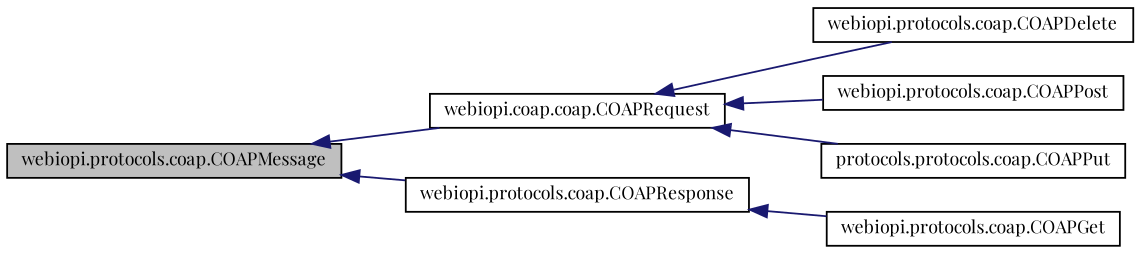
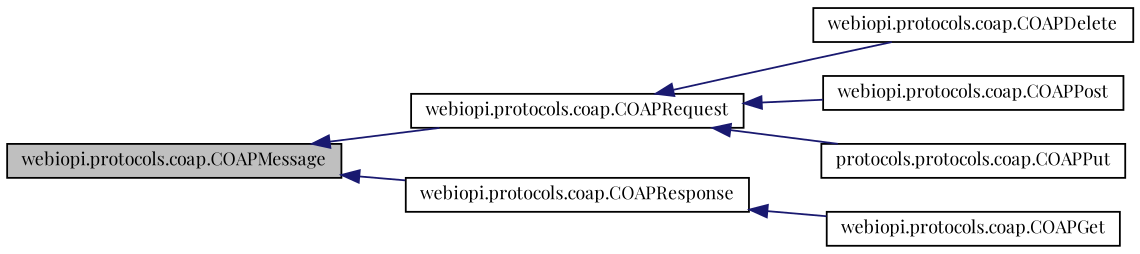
node "webiopi.coap.coap.COAPRequest": label "webiopi.coap.coap.COAPRequest" -> "webiopi.protocols.coap.COAPRequest"
